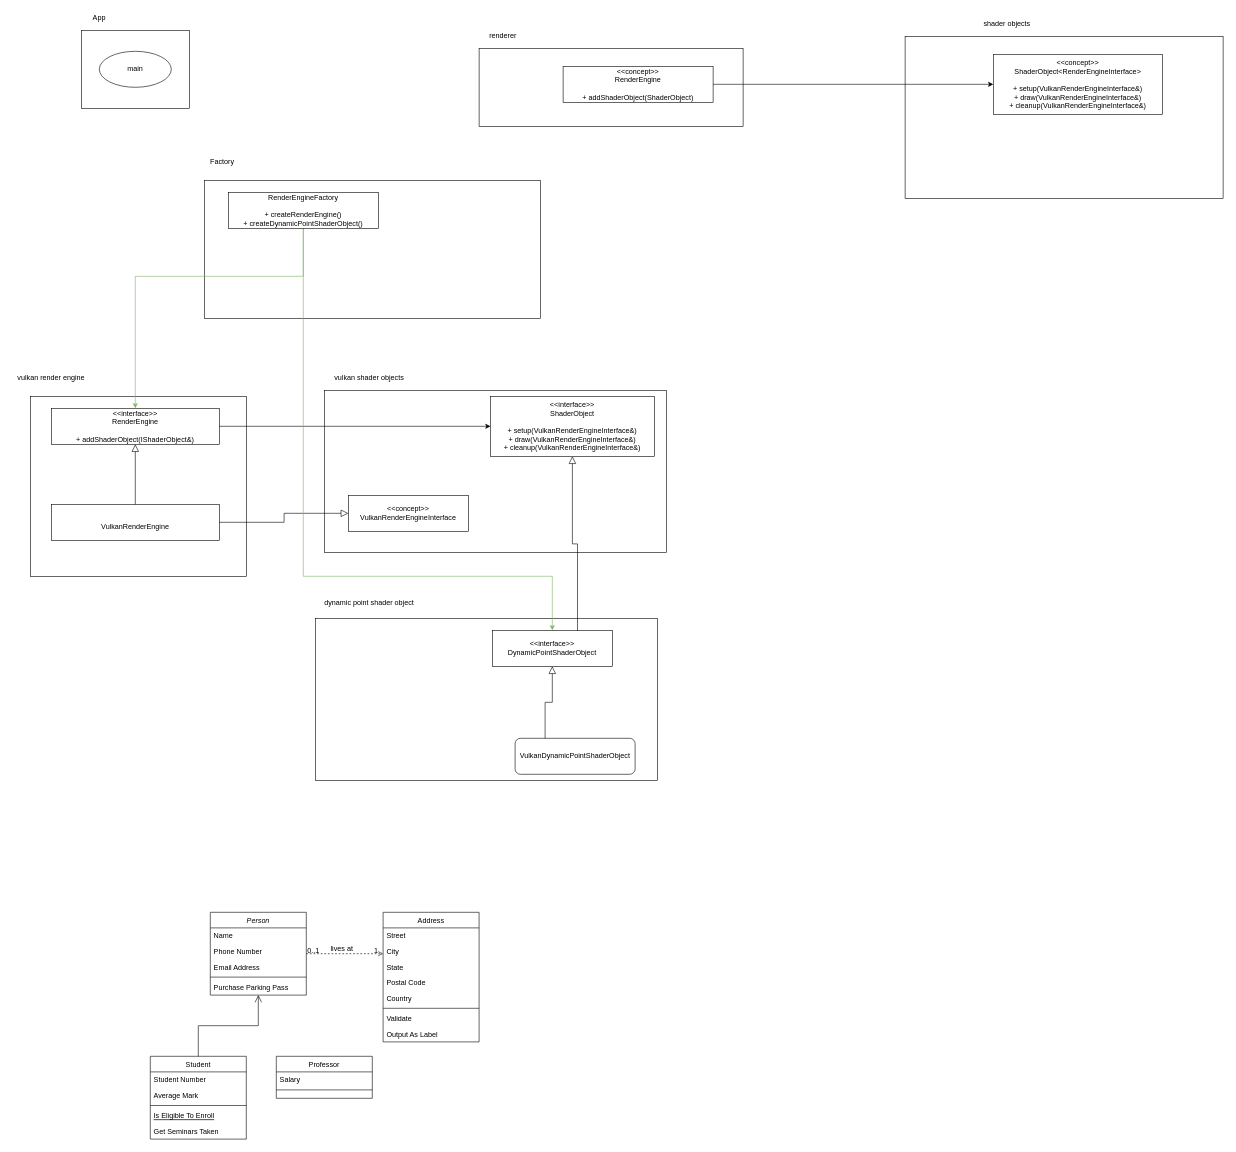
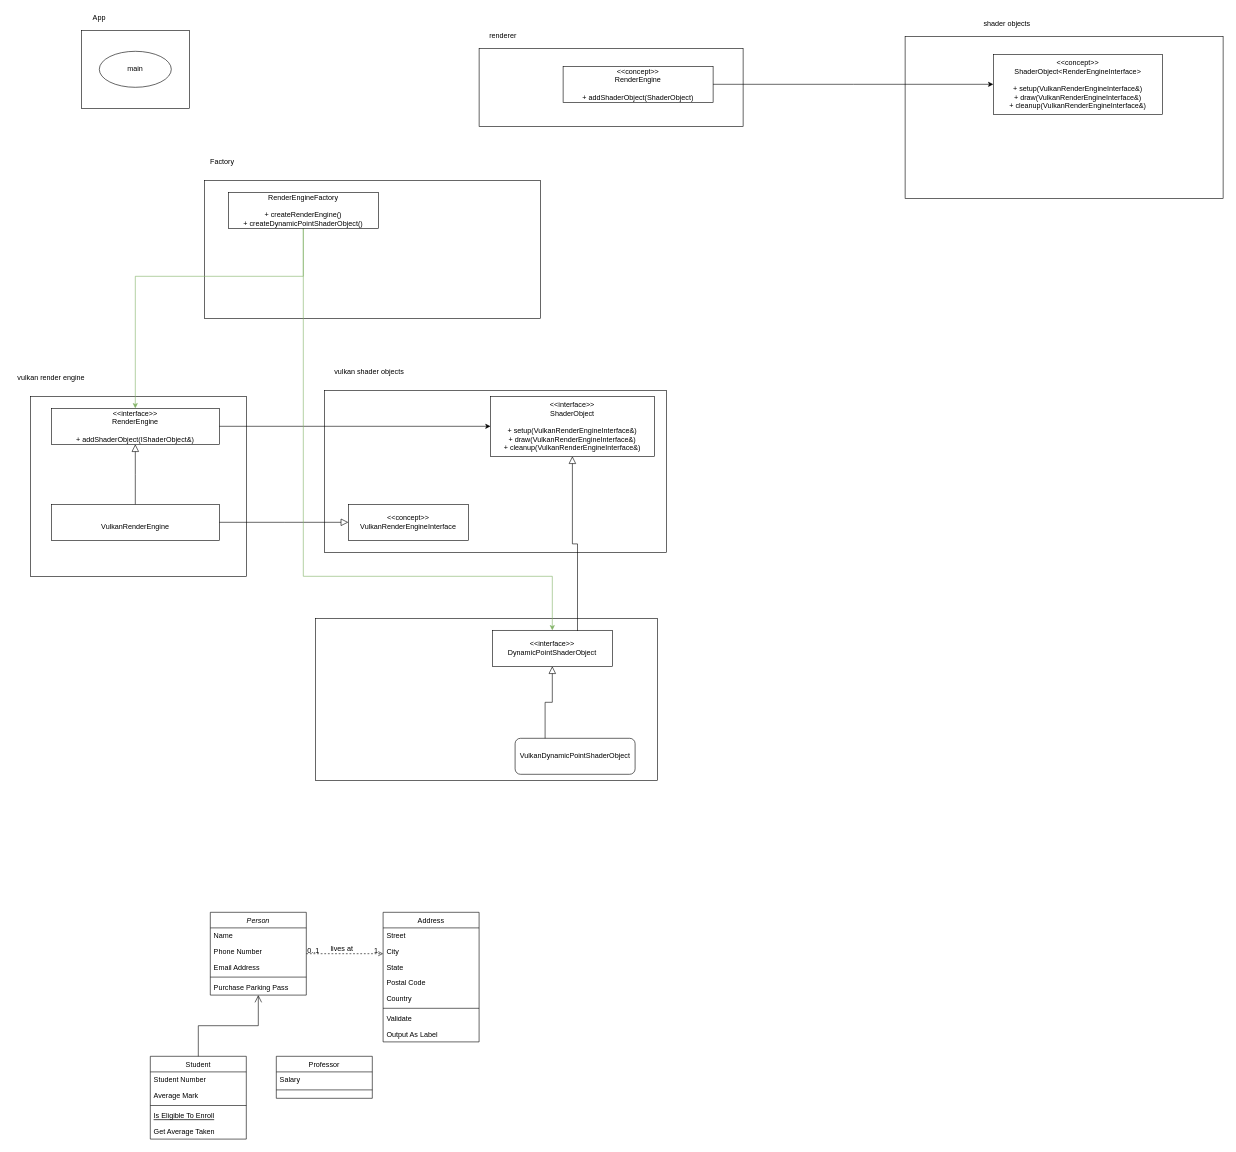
node "vulkan shader objects": moved (369, 378) -> (369, 372)
node "<<concept>> VulkanRenderEngineInterface": moved (408, 513) -> (408, 522)
node "dynamic point shader object": removed
node "Get Seminars Taken": label "Get Seminars Taken" -> "Get Average Taken"
